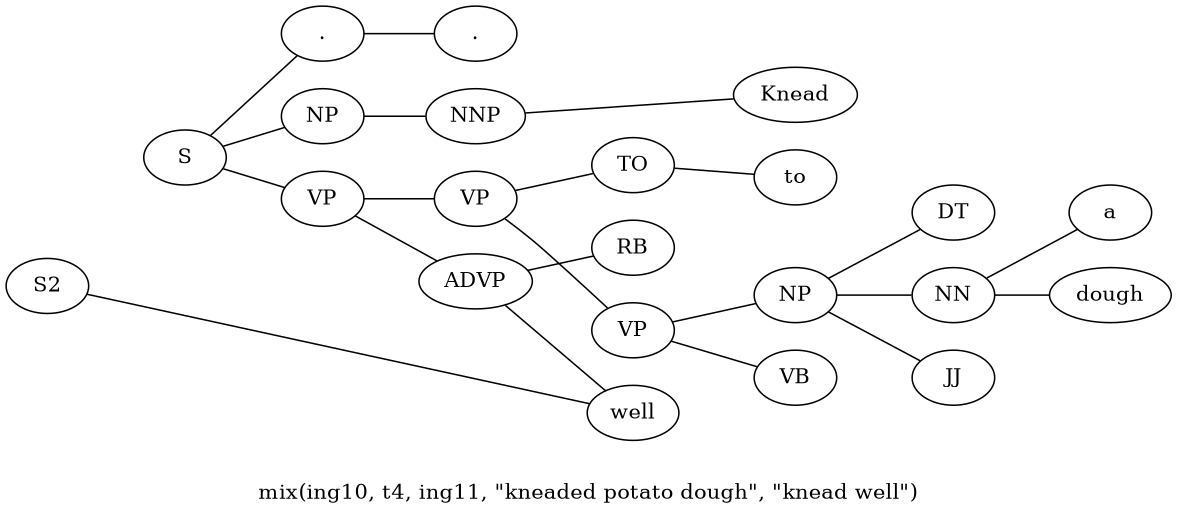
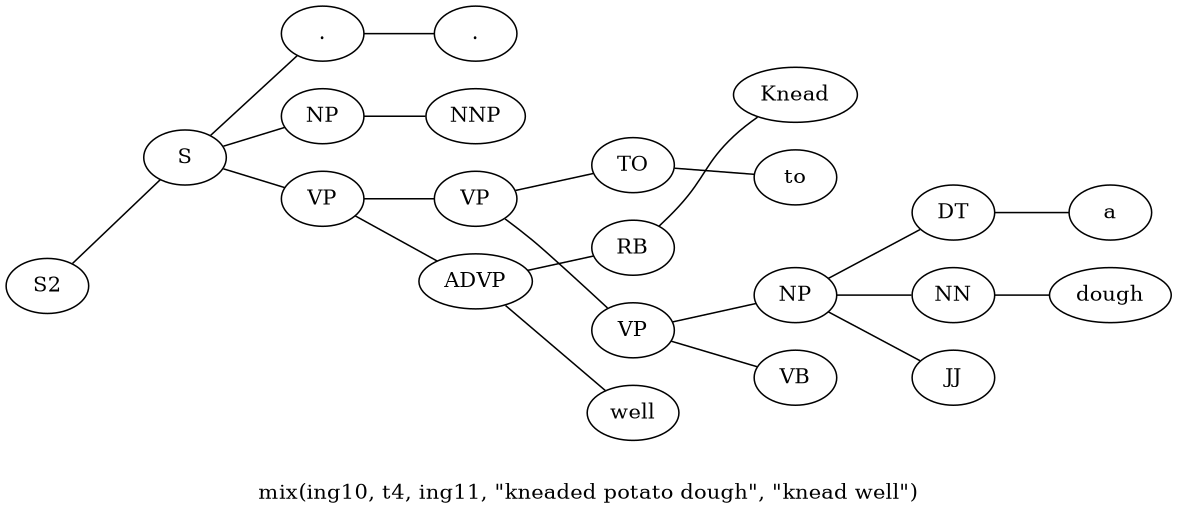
edge "Knead" -- "NNP": now "Knead" -- "RB"
edge "a" -- "NN": now "a" -- "DT"
edge "S2" -- "well": now "S2" -- "S"
